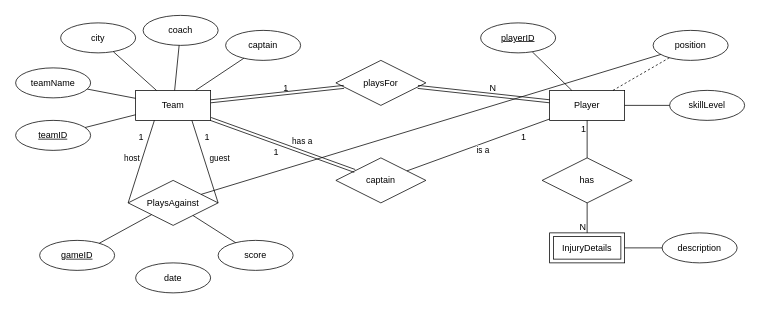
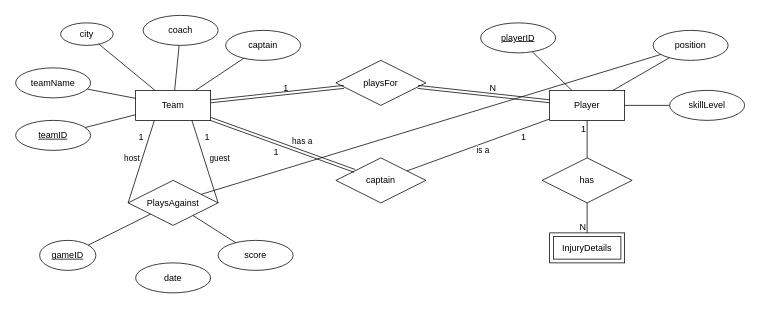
node "city": size 75x30 -> 53x23
edge "position" -- "Player": style dashed -> solid
edge "InjuryDetails" -- "description": removed
node "description": removed
node "gameID": size 75x30 -> 56x30
